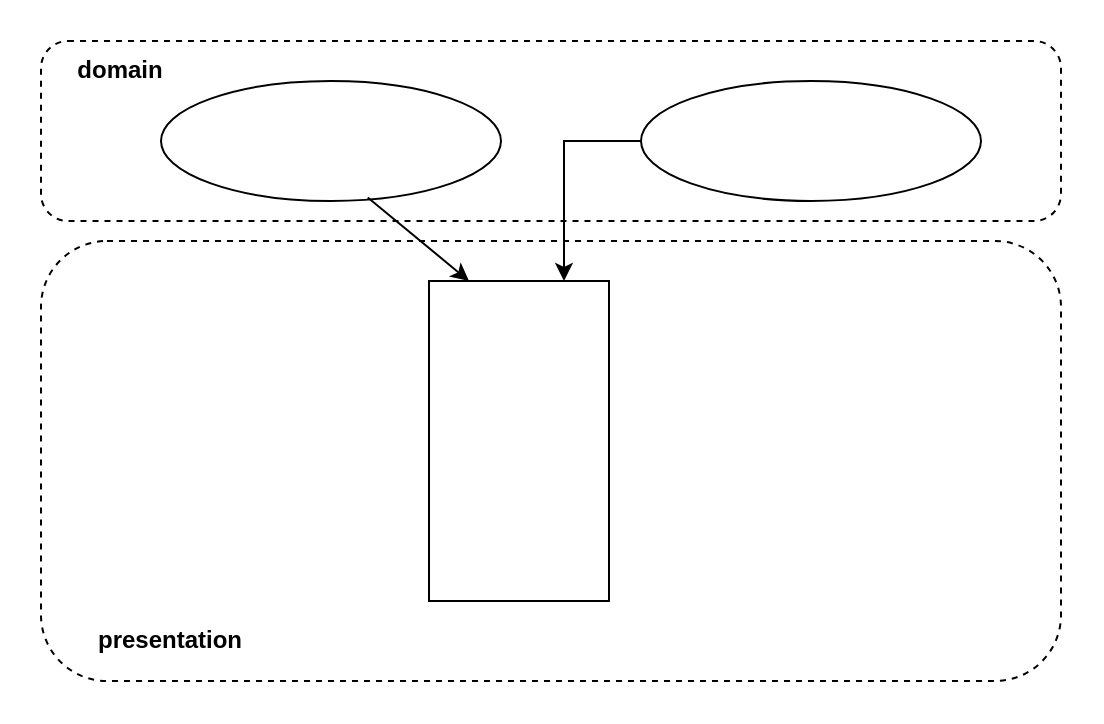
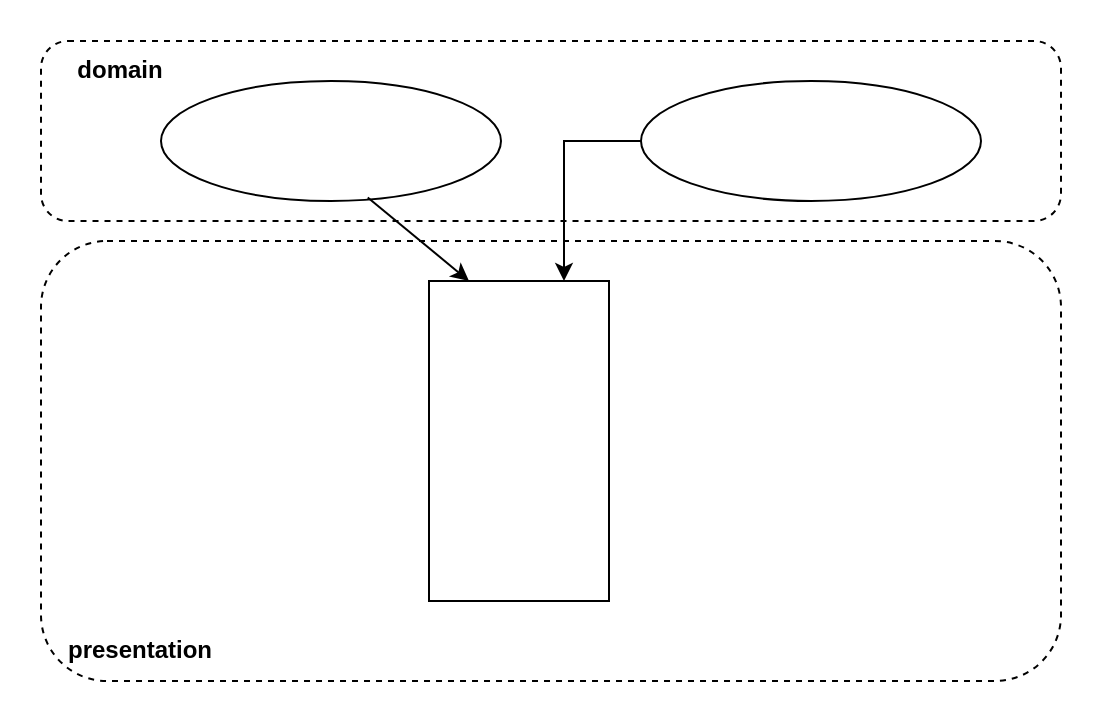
node "presentation": moved (171, 641) -> (141, 651)
